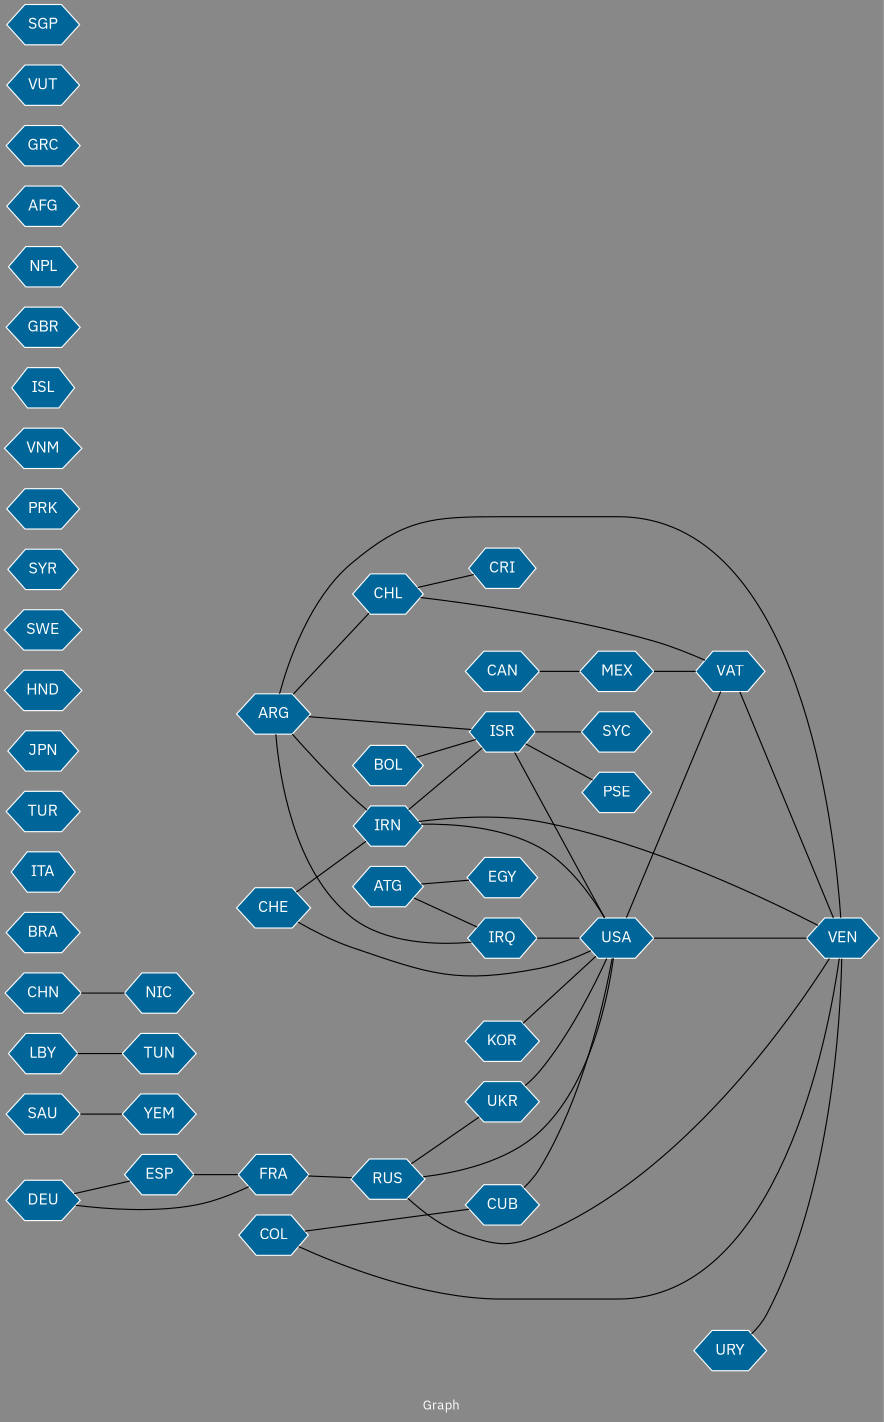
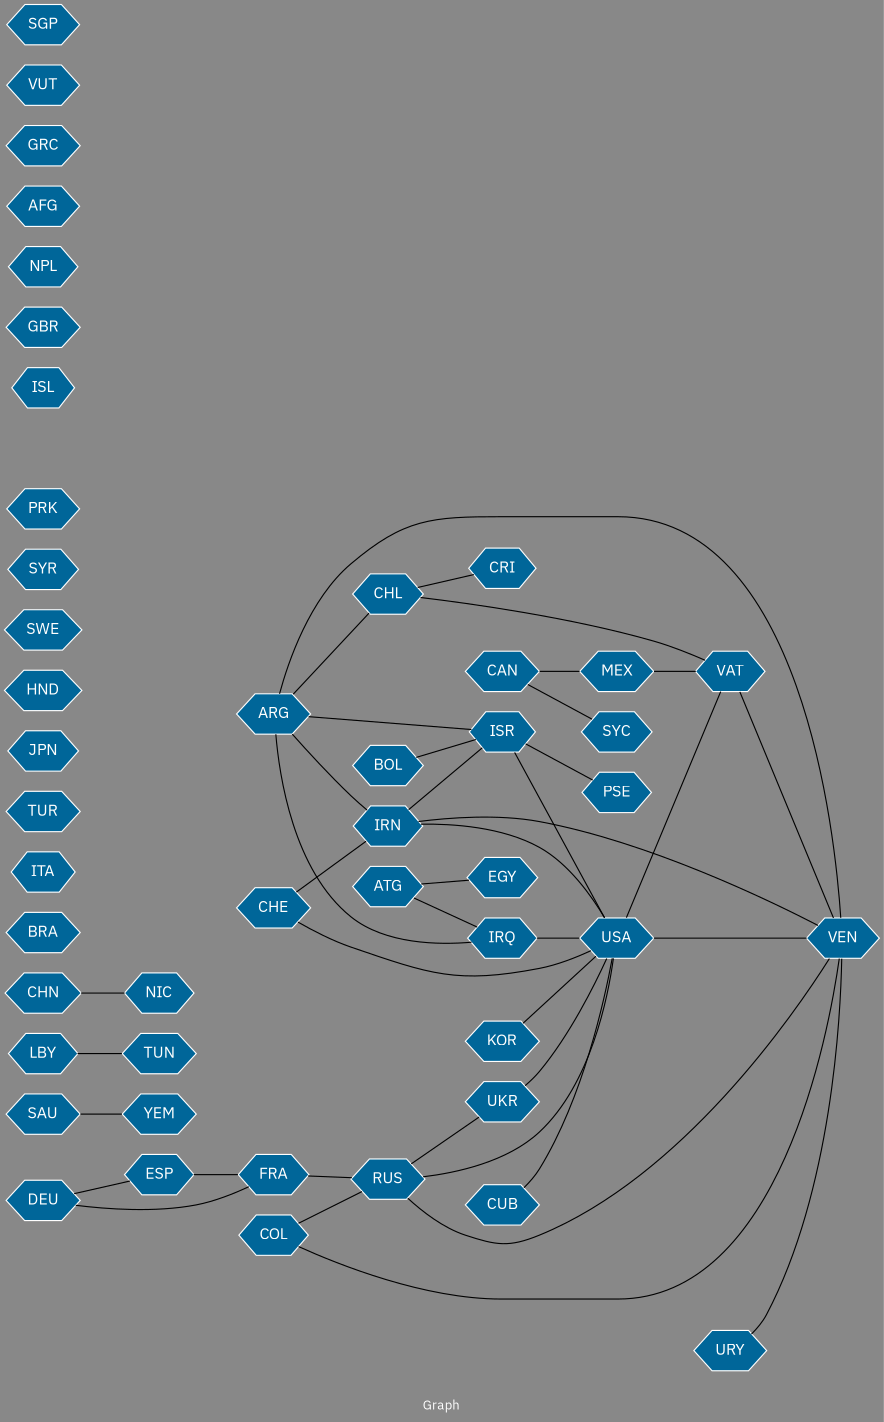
node "VNM": removed
edge "ISR" -- "SYC": now "CAN" -- "SYC"
edge "CUB" -- "COL": now "RUS" -- "COL"
